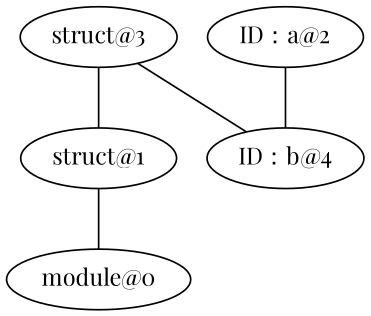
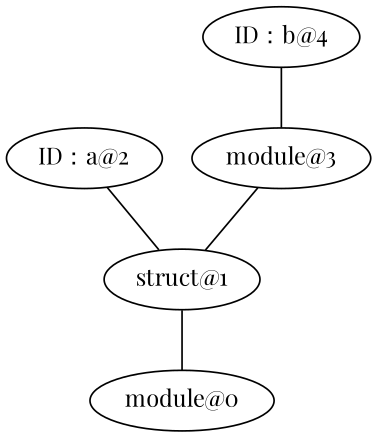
node "struct@3": label "struct@3" -> "module@3"
edge "ID：a@2" -- "ID：b@4": now "ID：a@2" -- "struct@1"
